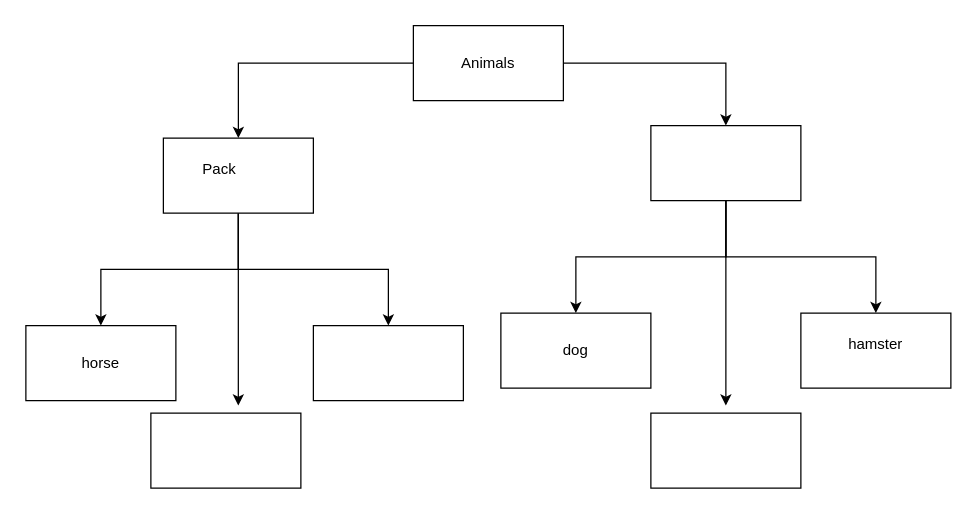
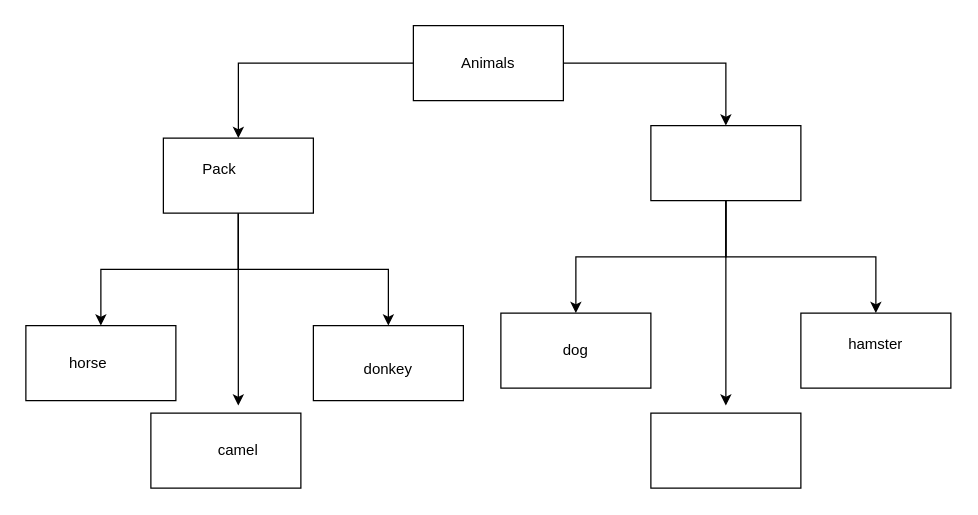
node "horse": moved (101, 363) -> (88, 363)
node "donkey": added
node "camel": added
